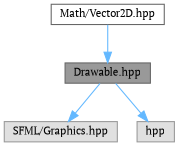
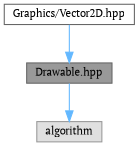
node "Math/Vector2D.hpp": label "Math/Vector2D.hpp" -> "Graphics/Vector2D.hpp"
node "SFML/Graphics.hpp": removed
node "hpp": label "hpp" -> "algorithm"
